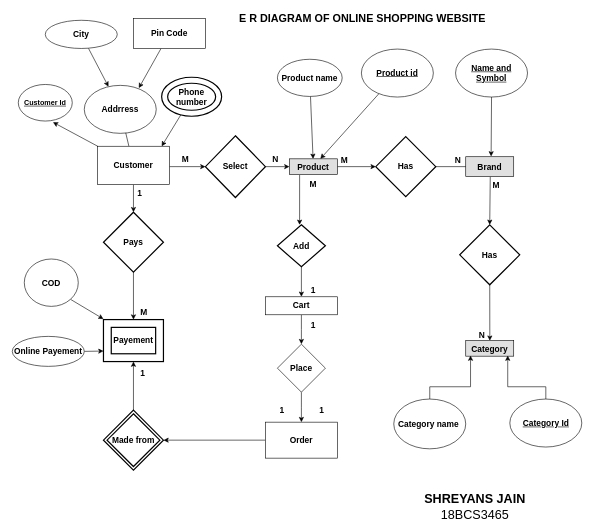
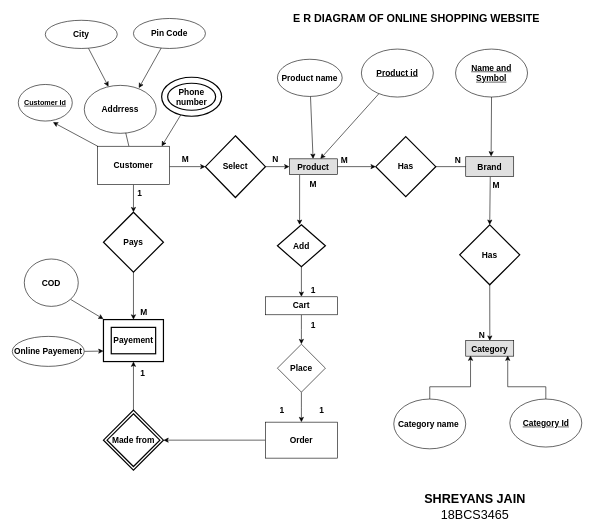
node "E R DIAGRAM OF ONLINE SHOPPING WEBSITE": moved (363, 18) -> (417, 18)
node "Pin Code": shape rectangle -> ellipse
